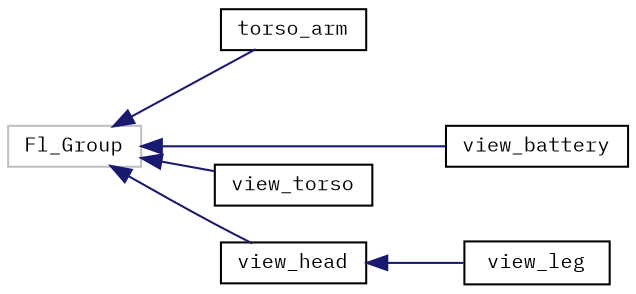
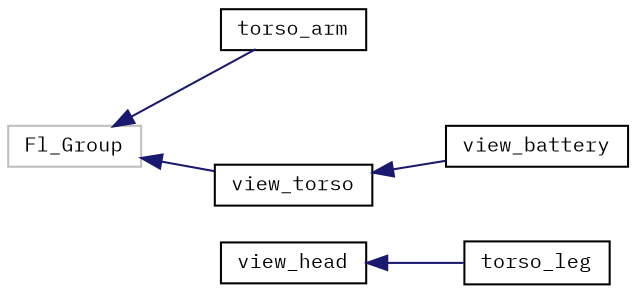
edge "view_battery" -> "Fl_Group": now "view_battery" -> "view_torso"
edge "view_head" -> "Fl_Group": removed
node "view_leg": label "view_leg" -> "torso_leg"
